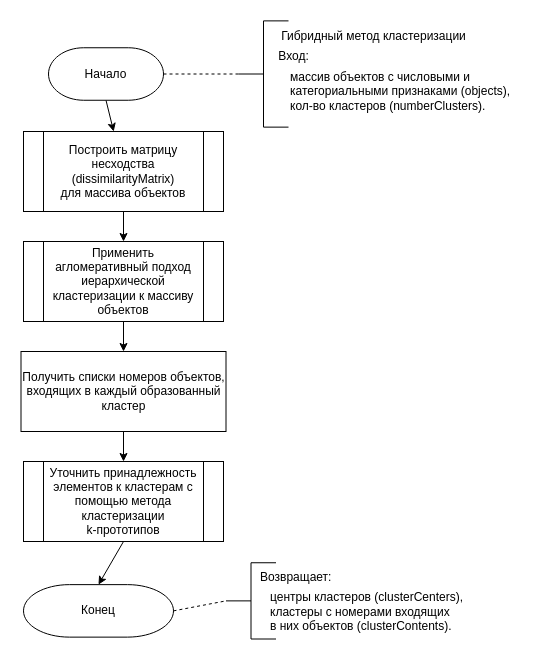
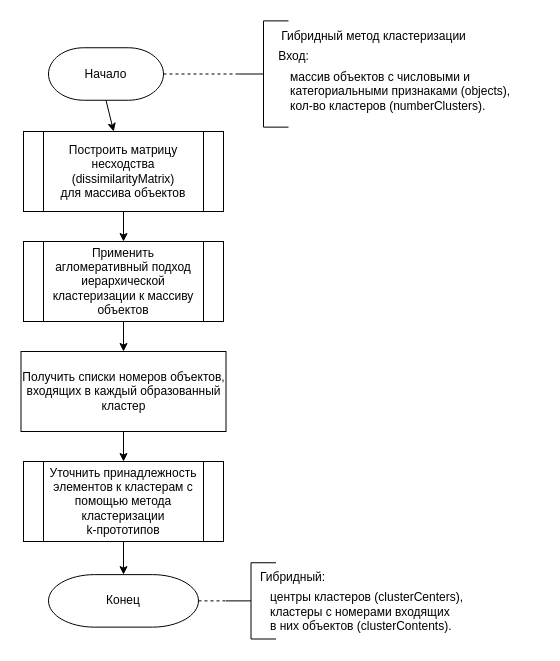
node "Возвращает:": label "Возвращает:" -> "Гибридный:"
node "Конец": moved (99, 611) -> (124, 601)
